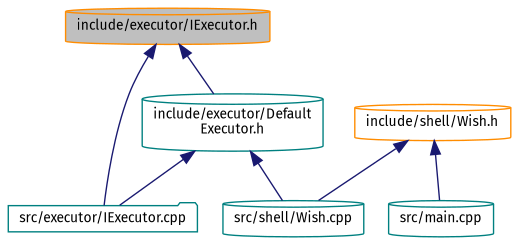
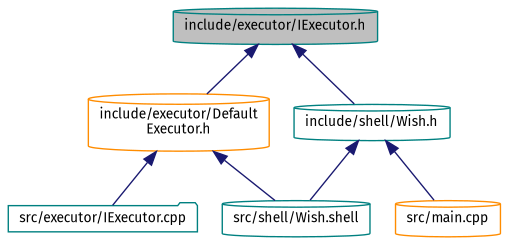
node "include/executor/IExecutor.h": color darkorange -> teal
node "include/executor/Default Executor.h": color teal -> darkorange
node "include/shell/Wish.h": color darkorange -> teal
edge "src/executor/IExecutor.cpp" -> "include/executor/IExecutor.h": now "include/shell/Wish.h" -> "include/executor/IExecutor.h"
node "src/shell/Wish.cpp": label "src/shell/Wish.cpp" -> "src/shell/Wish.shell"
node "src/main.cpp": color teal -> darkorange
